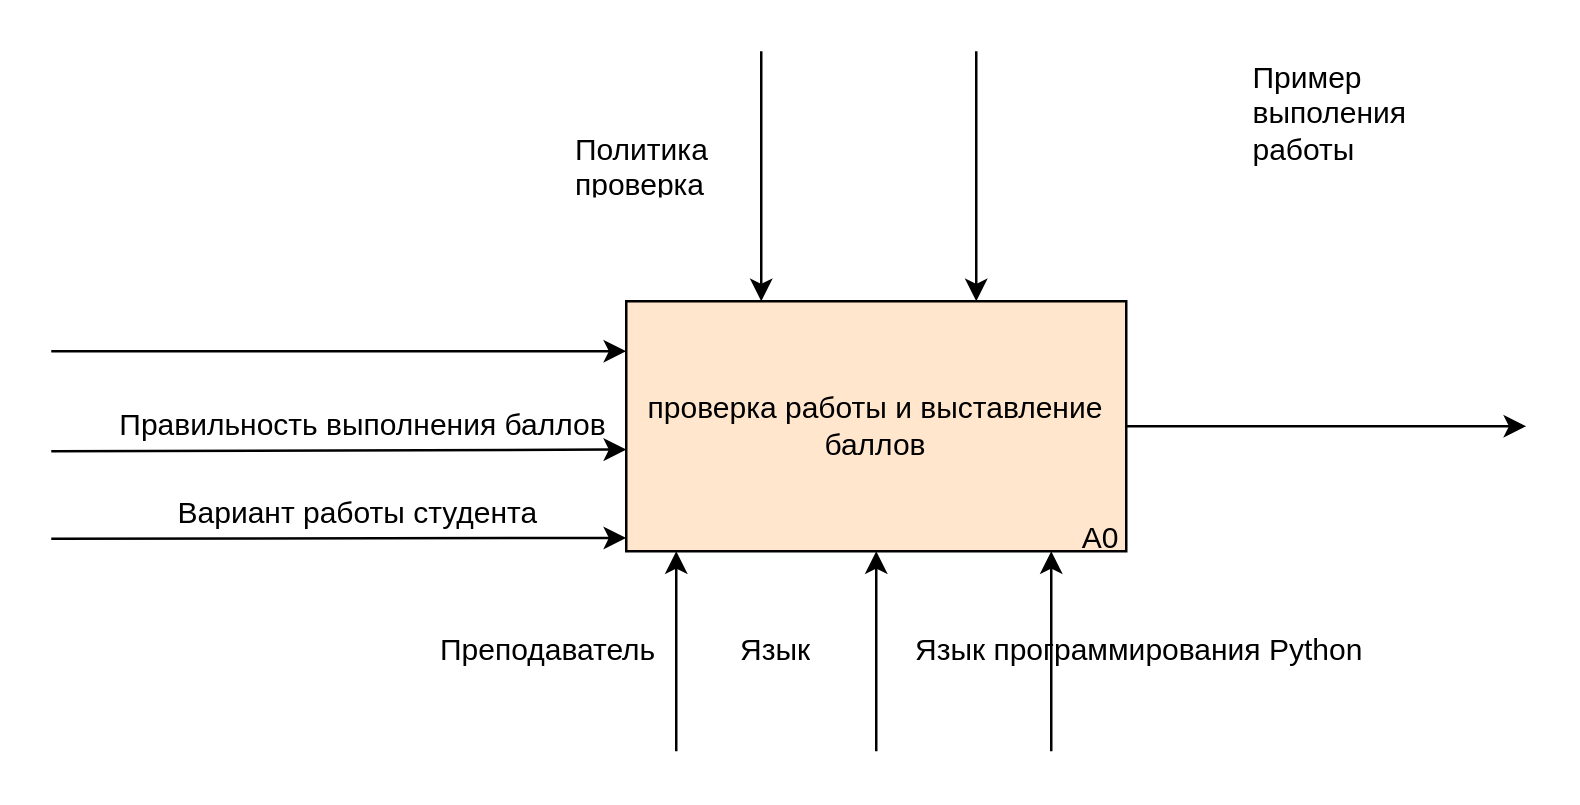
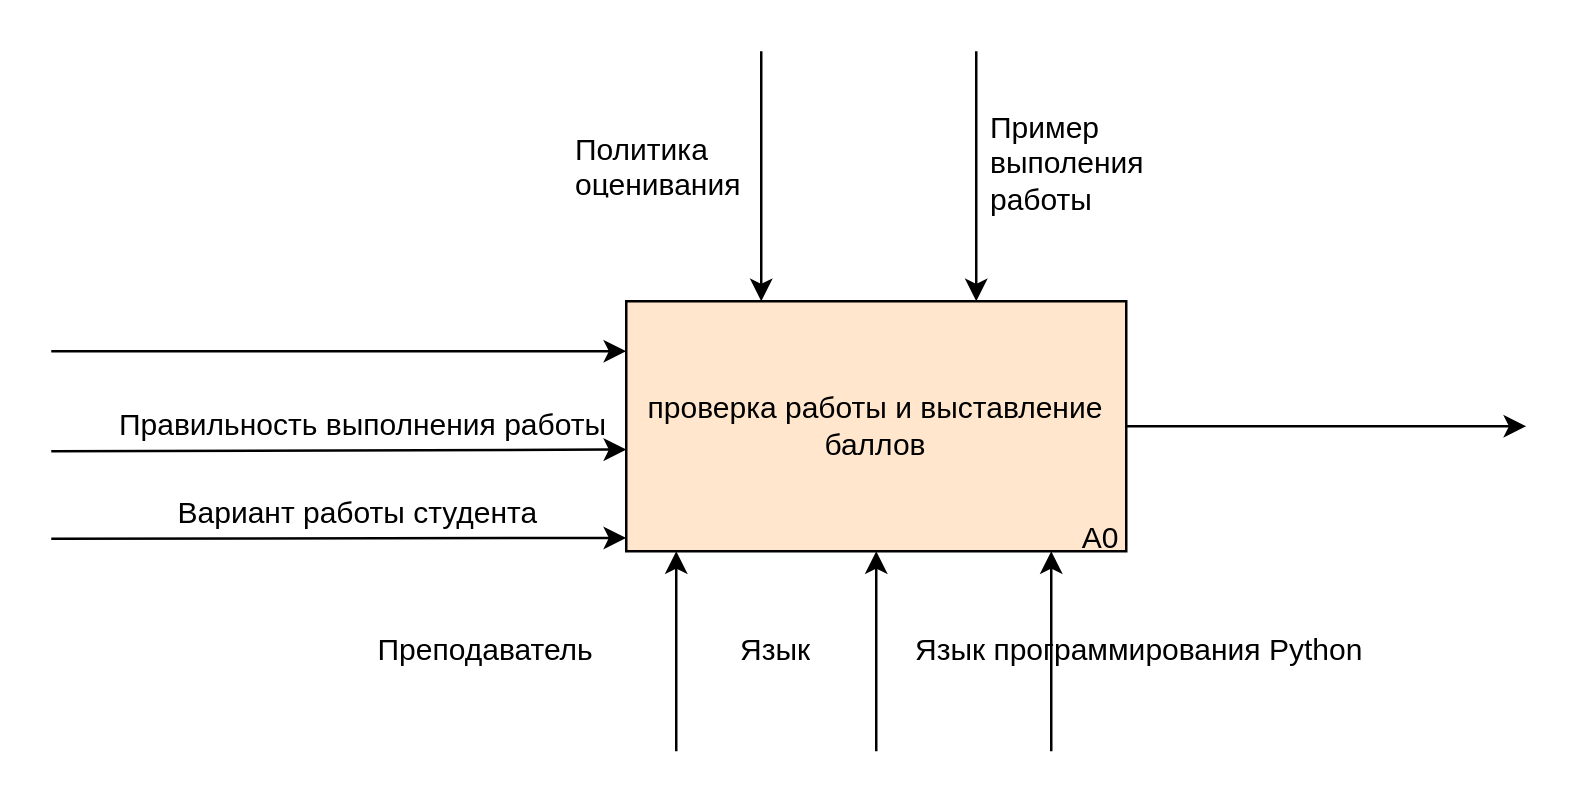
node "Пример выполения работы": moved (1339, 114) -> (1076, 164)
node "Политика проверка": label "Политика проверка" -> "Политика оценивания"
node "Правильность выполнения баллов": label "Правильность выполнения баллов" -> "Правильность выполнения работы"
node "Преподаватель": moved (551, 651) -> (489, 651)
